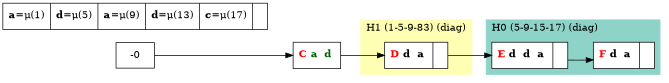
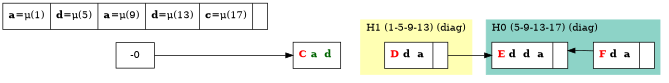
cluster "H1 (1-5-9-83) (diag)": label "H1 (1-5-9-83) (diag)" -> "H1 (1-5-9-13) (diag)"
cluster "H0 (5-9-15-17) (diag)": label "H0 (5-9-15-17) (diag)" -> "H0 (5-9-13-17) (diag)"
edge "C" -> "D": removed
edge "E" -> "F": reversed
